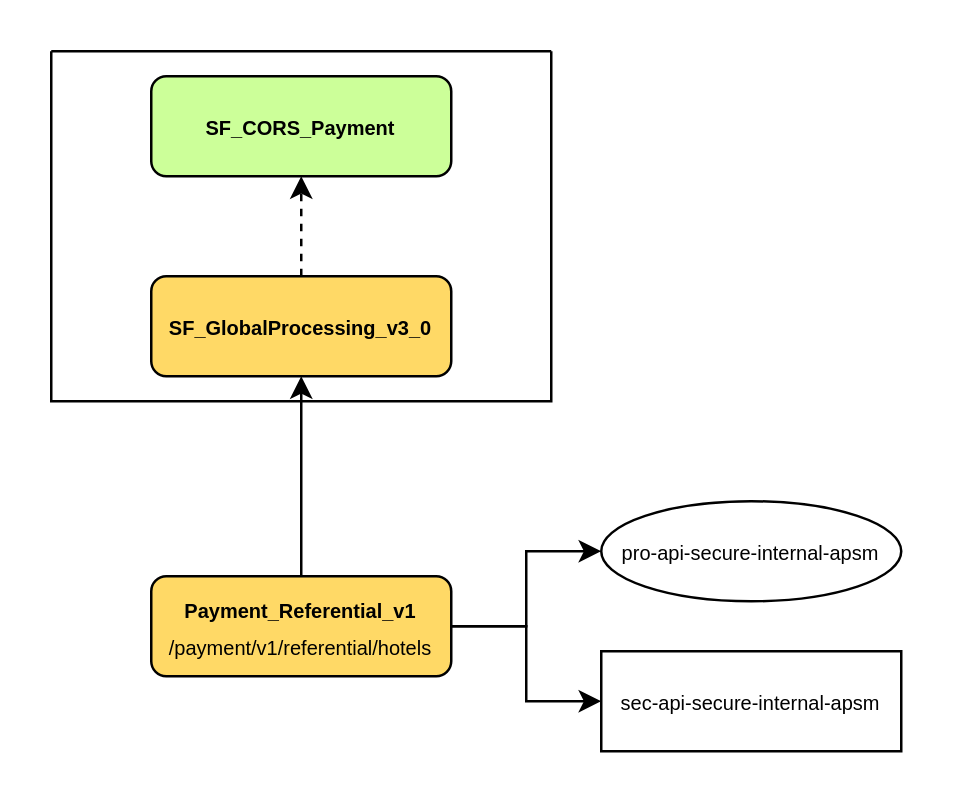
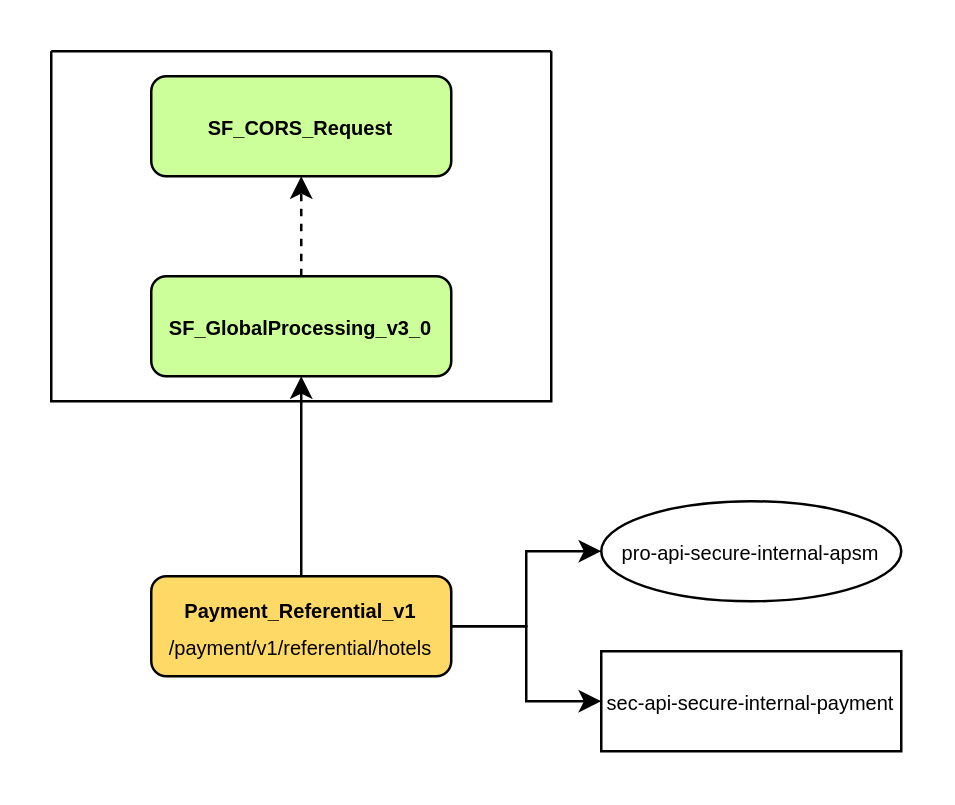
node "SF_CORS_Payment": label "SF_CORS_Payment" -> "SF_CORS_Request"
node "SF_GlobalProcessing_v3_0": fillcolor #ffd966 -> #ccff99
node "sec-api-secure-internal-apsm": label "sec-api-secure-internal-apsm" -> "sec-api-secure-internal-payment"
